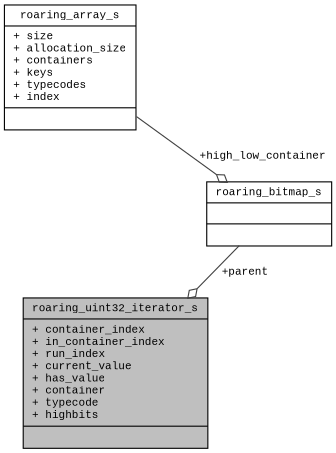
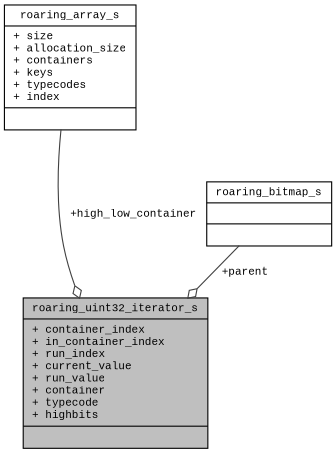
edge "roaring_array_s" -> "roaring_bitmap_s": now "roaring_array_s" -> "roaring_uint32_iterator_s"
node "roaring_uint32_iterator_s": text "+ has_value" -> "+ run_value"
